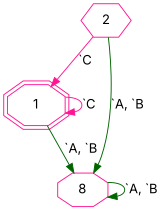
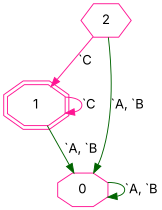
node "8": label "8" -> "0"
